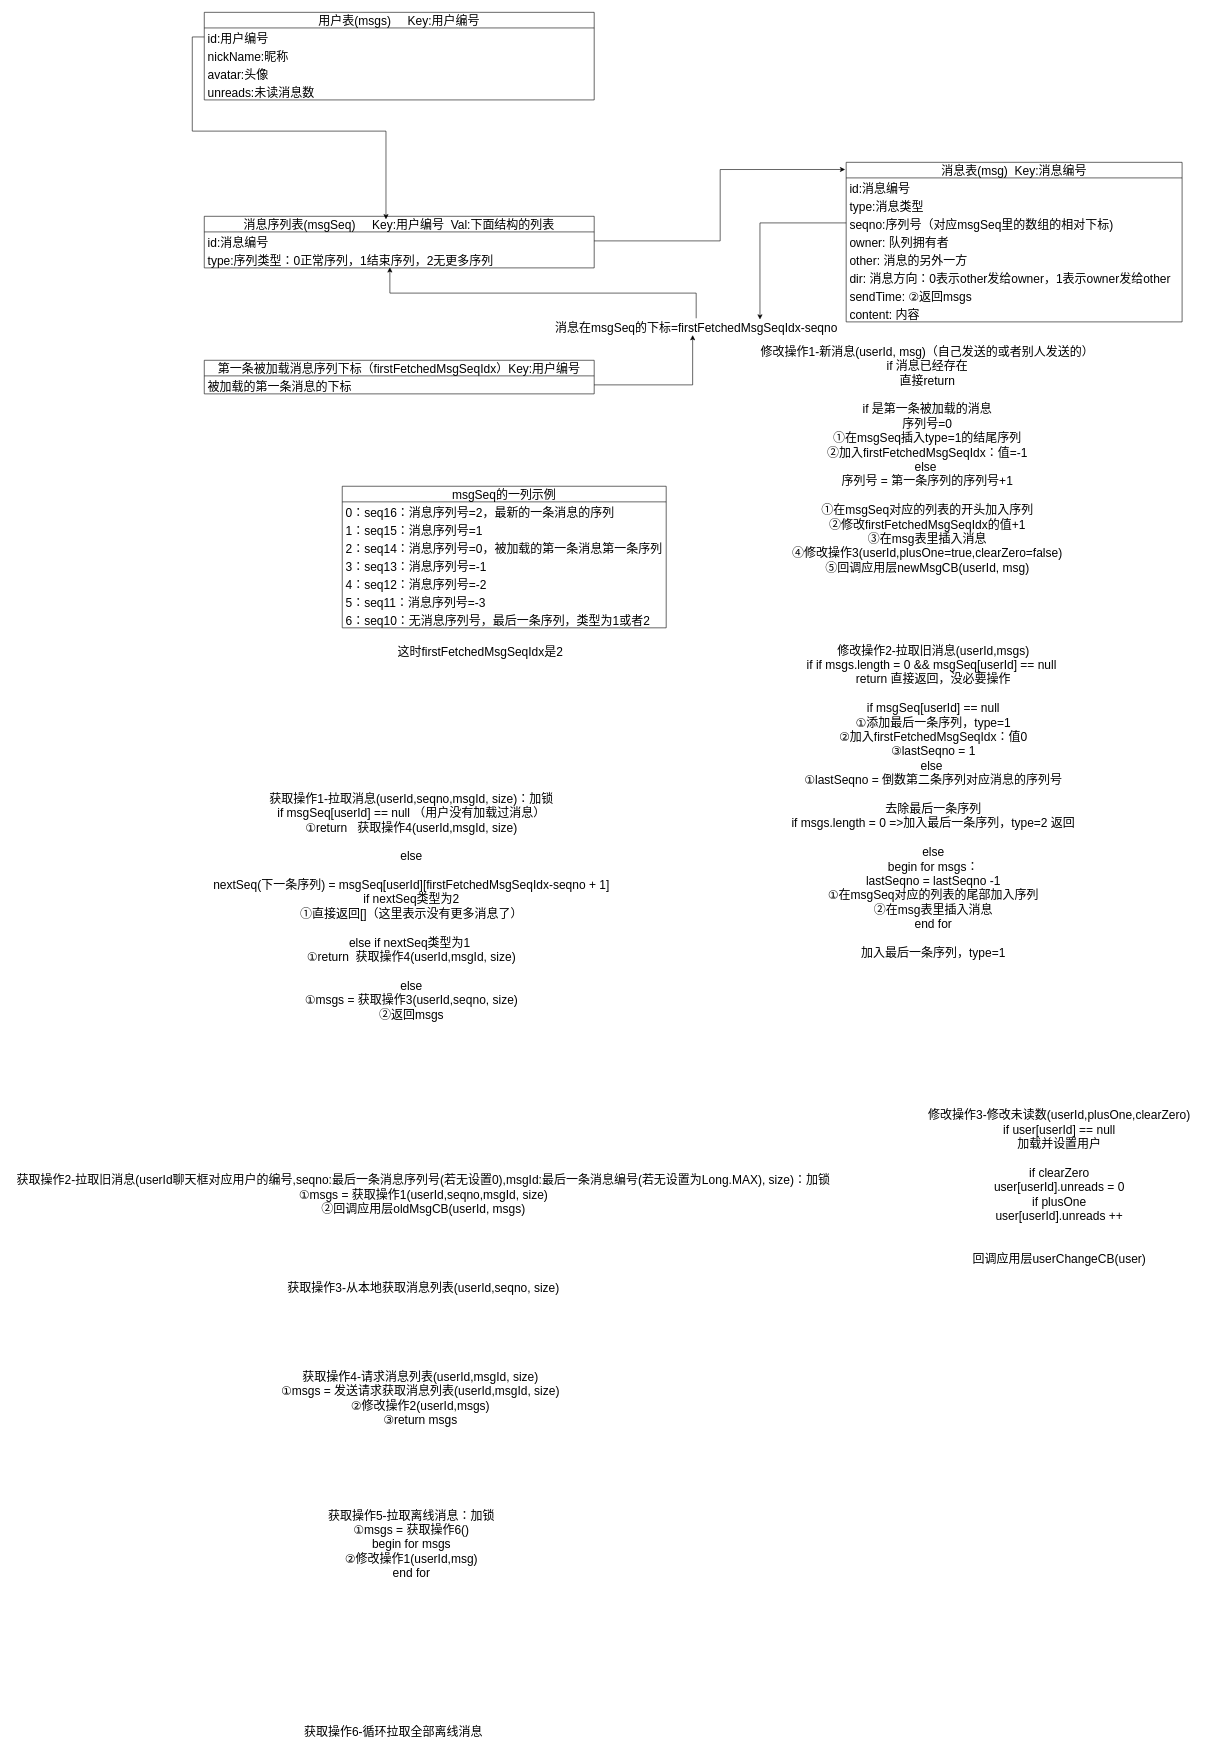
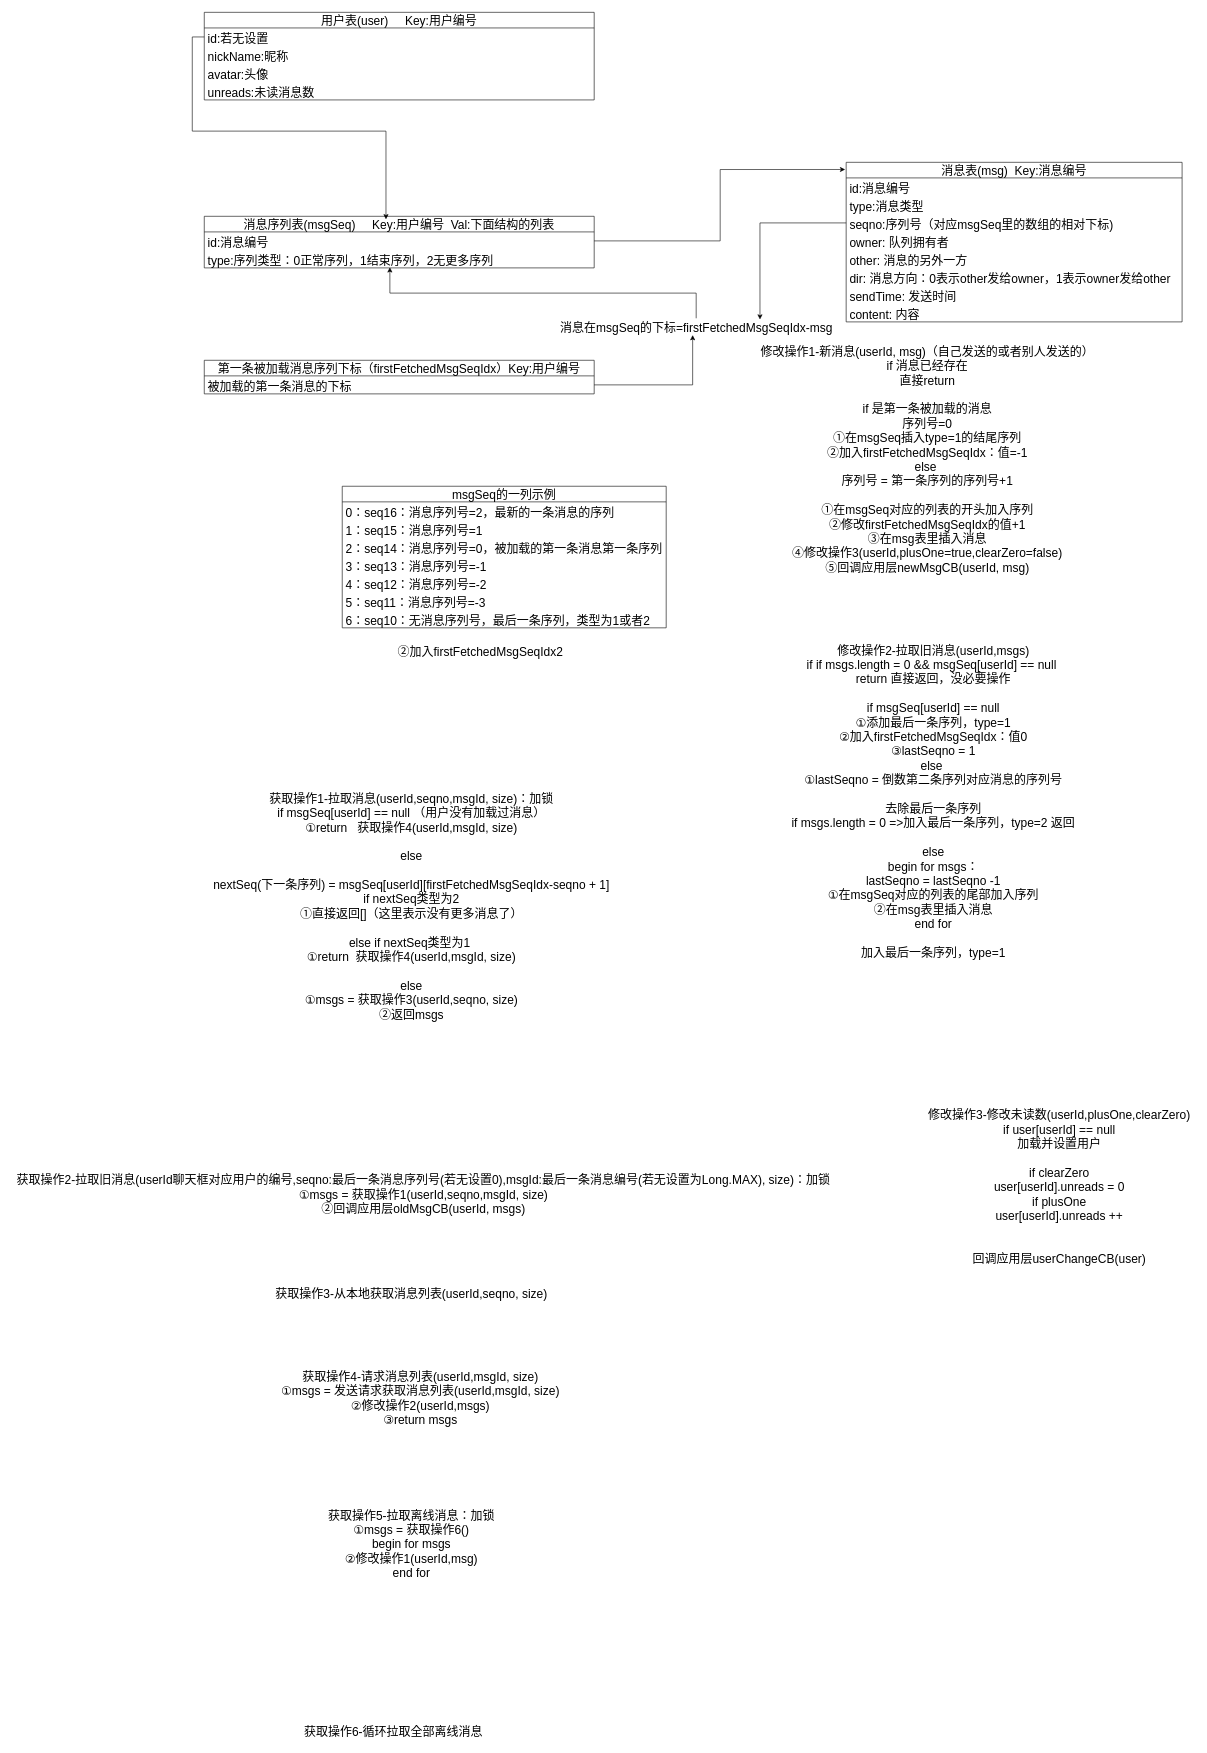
node "用户表(msgs) Key:用户编号": label "用户表(msgs) Key:用户编号" -> "用户表(user) Key:用户编号"
node "id:用户编号": label "id:用户编号" -> "id:若无设置"
node "sendTime: ②返回msgs": label "sendTime: ②返回msgs" -> "sendTime: 发送时间"
node "消息在msgSeq的下标=firstFetchedMsgSeqIdx-seqno": label "消息在msgSeq的下标=firstFetchedMsgSeqIdx-seqno" -> "消息在msgSeq的下标=firstFetchedMsgSeqIdx-msg"
node "这时firstFetchedMsgSeqIdx是2": label "这时firstFetchedMsgSeqIdx是2" -> "②加入firstFetchedMsgSeqIdx2"
node "获取操作3-从本地获取消息列表(userId,seqno, size)": moved (423, 1287) -> (411, 1293)
